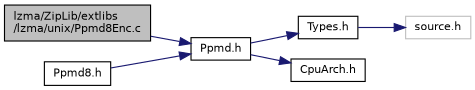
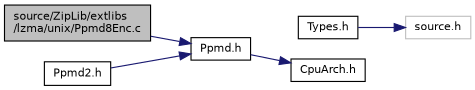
node "lzma/ZipLib/extlibs /lzma/unix/Ppmd8Enc.c": label "lzma/ZipLib/extlibs /lzma/unix/Ppmd8Enc.c" -> "source/ZipLib/extlibs /lzma/unix/Ppmd8Enc.c"
edge "Ppmd.h" -> "Types.h": removed
node "Ppmd8.h": label "Ppmd8.h" -> "Ppmd2.h"
